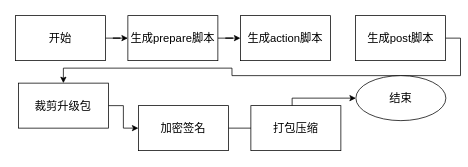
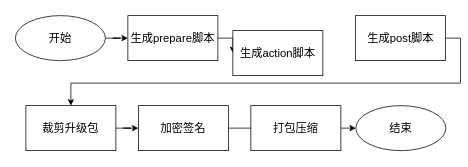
node "开始": shape rectangle -> ellipse
node "生成action脚本": moved (285, 38) -> (278, 53)
node "结束": moved (401, 98) -> (401, 128)
node "裁剪升级包": moved (63, 105) -> (71, 128)
